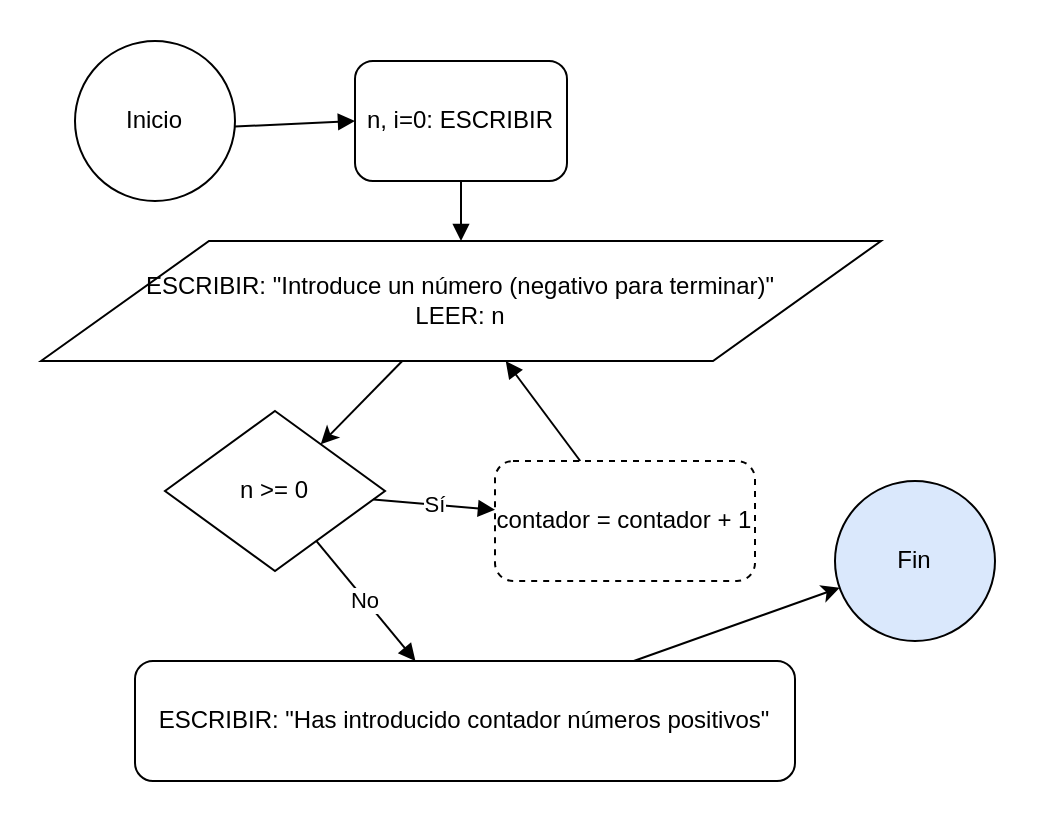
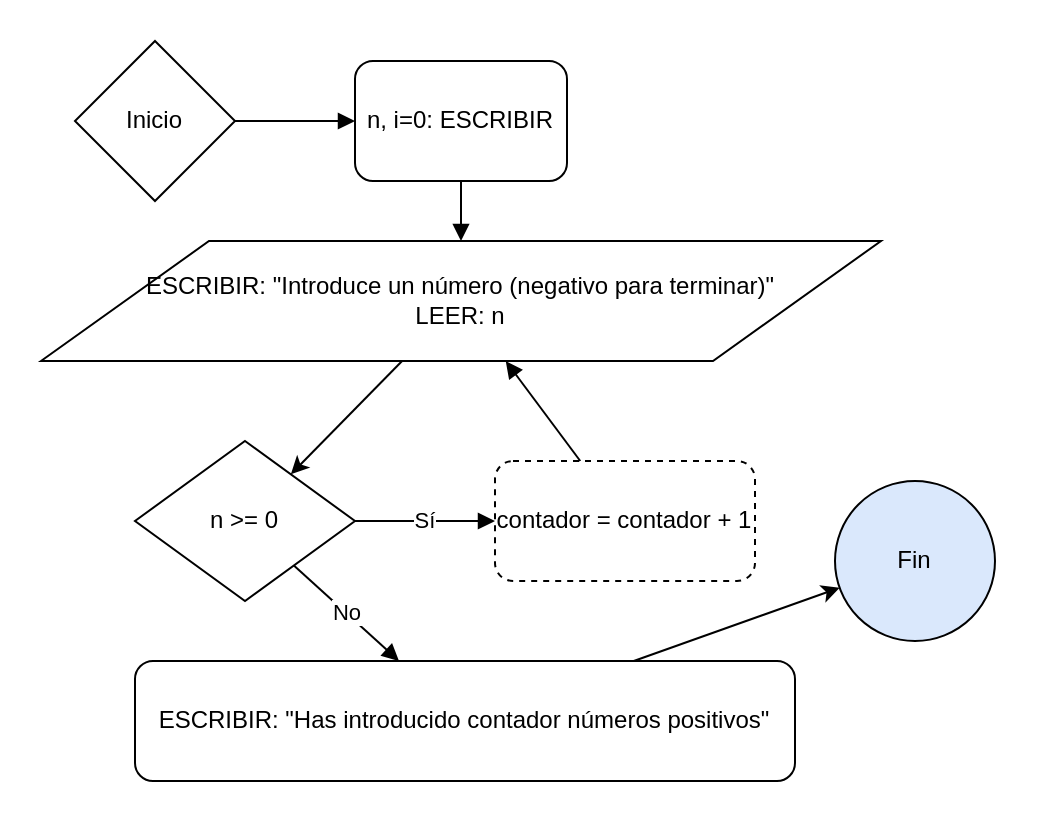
node "Inicio": shape ellipse -> diamond
node "n >= 0": moved (275, 491) -> (245, 521)
